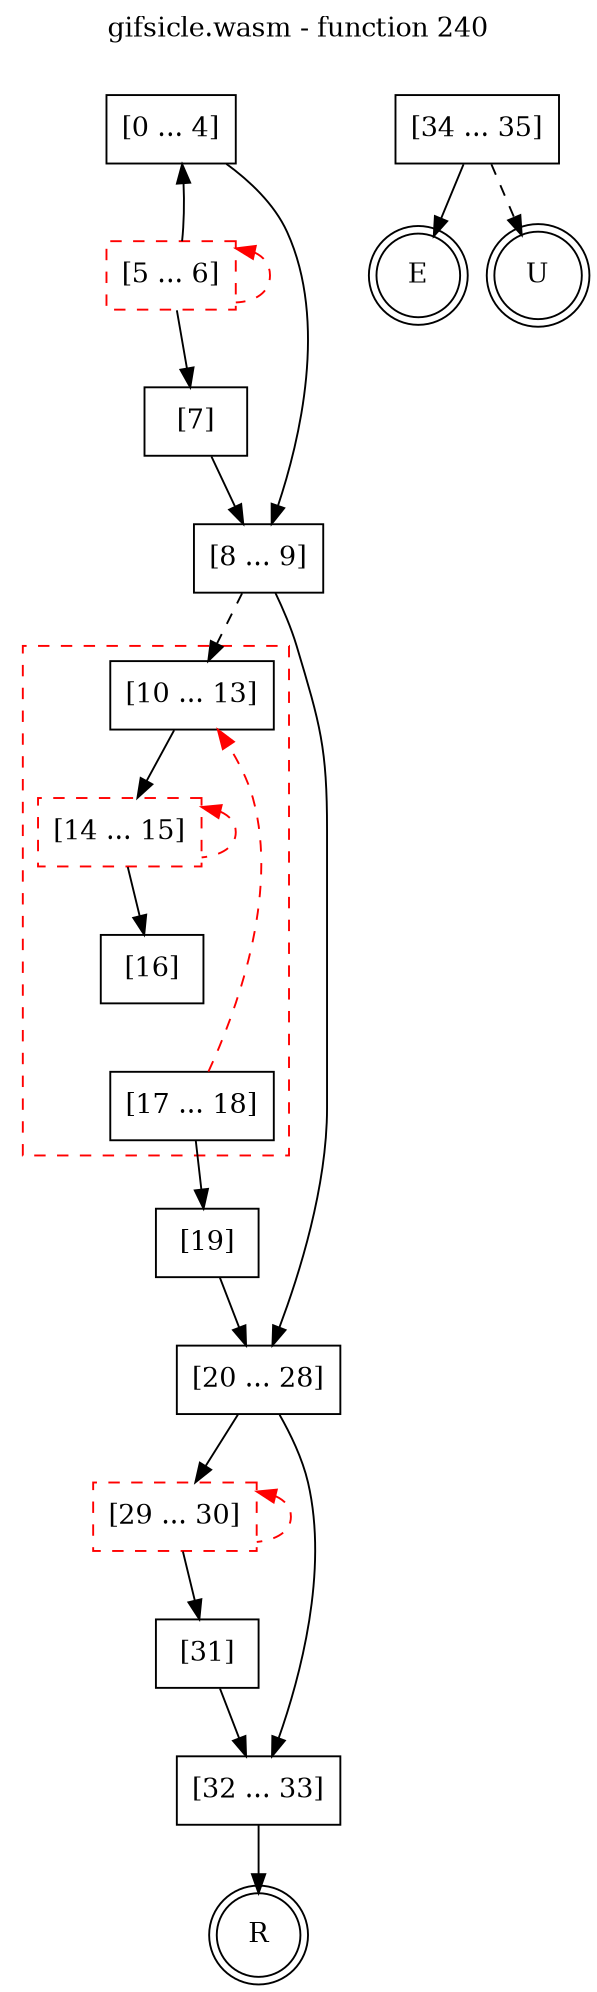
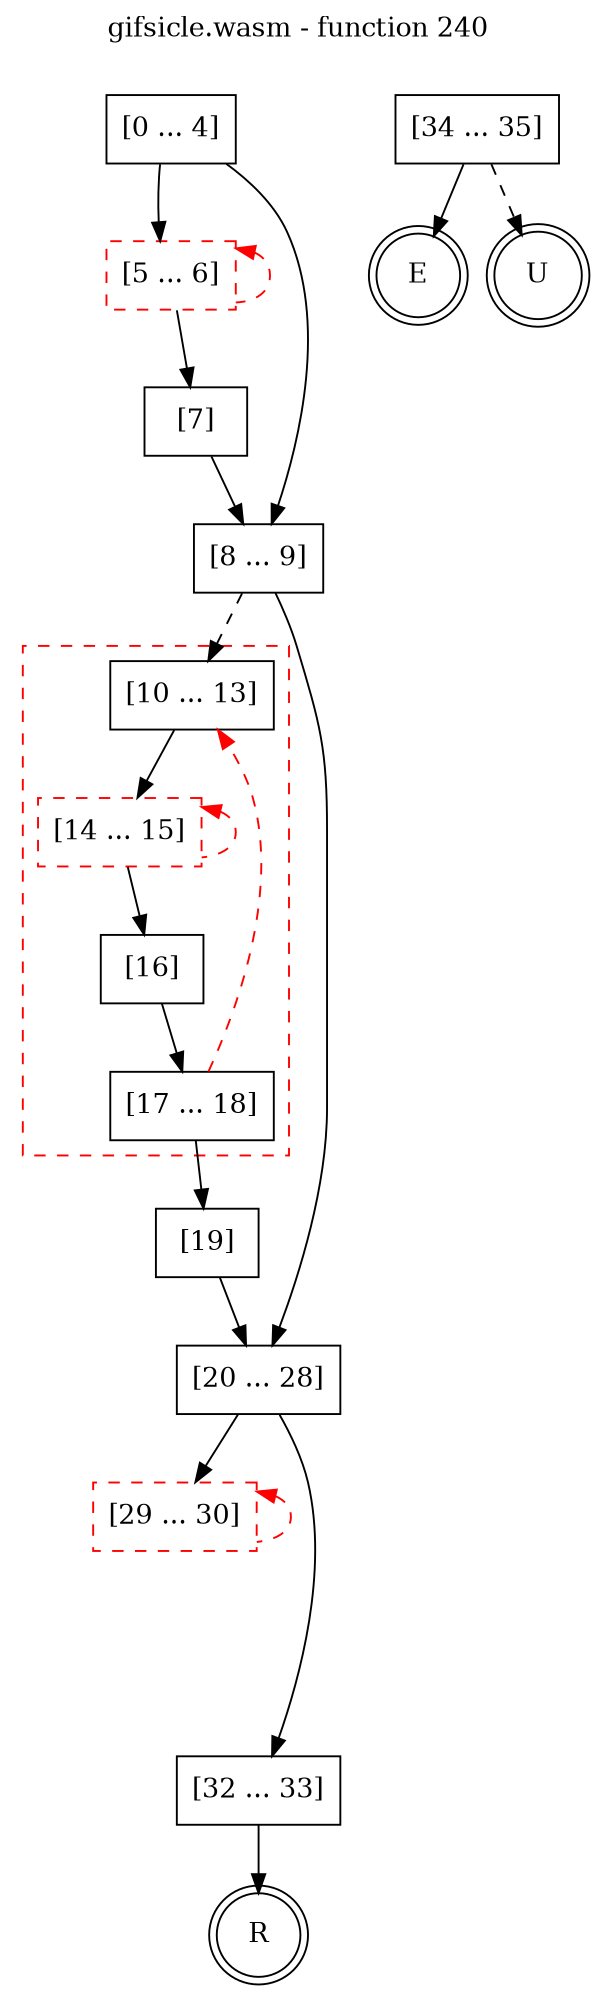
edge "[5 ... 6]" -> "[0 ... 4]": reversed
edge "[16]" -> "[17 ... 18]": added
node "[31]": removed
